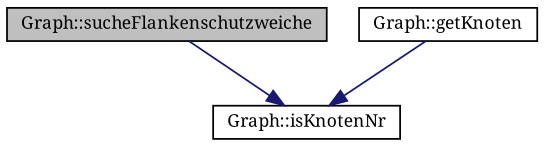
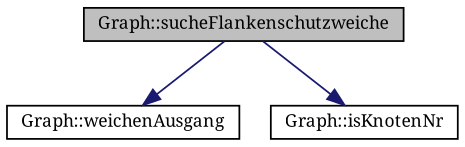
node "Graph::getKnoten": removed
node "Graph::weichenAusgang": added
